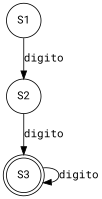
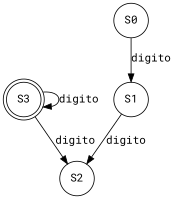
node "S0": added
edge "S2" -> "S3": reversed
